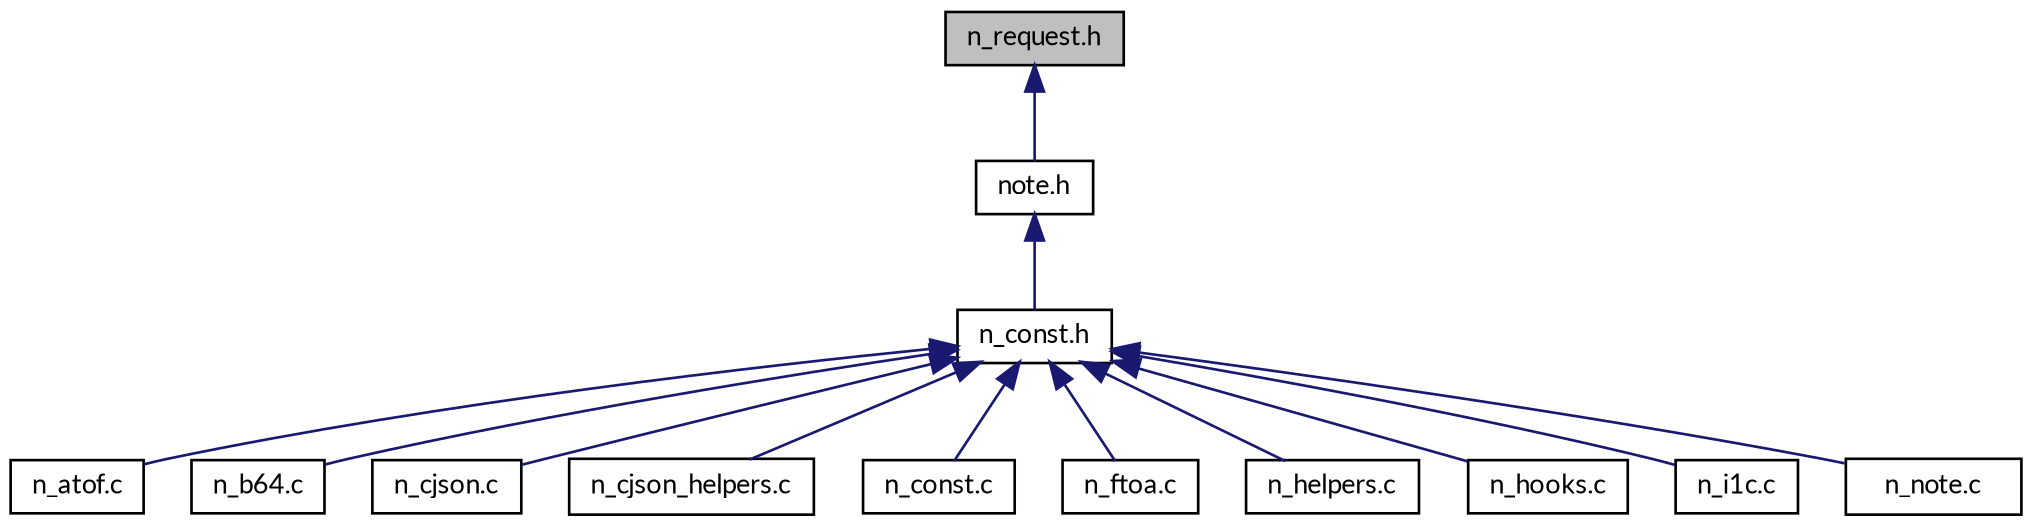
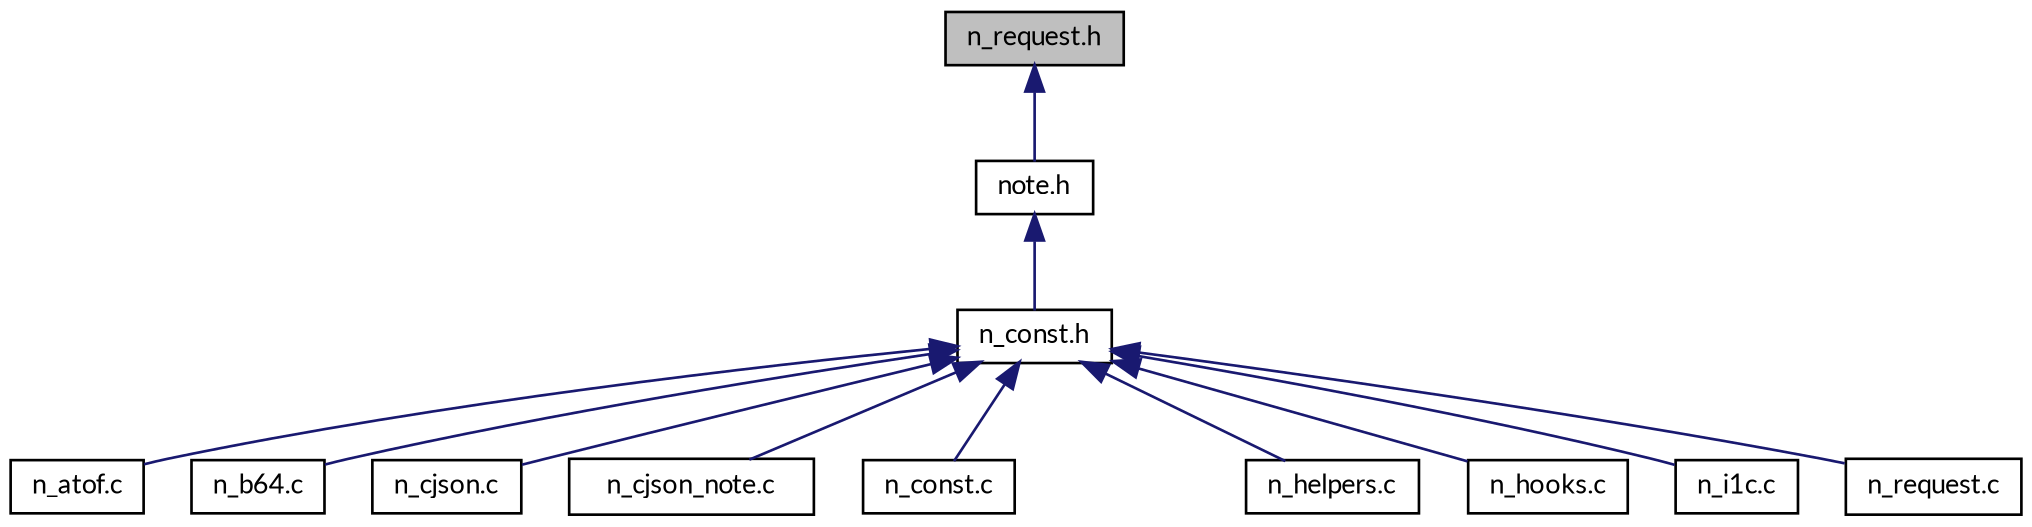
node "n_cjson_helpers.c": label "n_cjson_helpers.c" -> "n_cjson_note.c"
node "n_ftoa.c": removed
node "n_note.c": label "n_note.c" -> "n_request.c"
